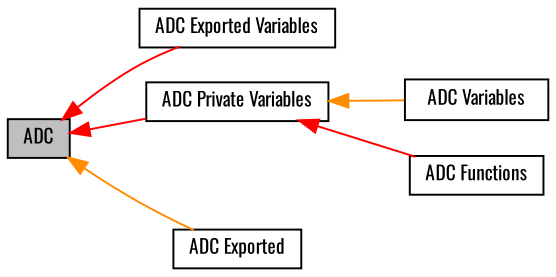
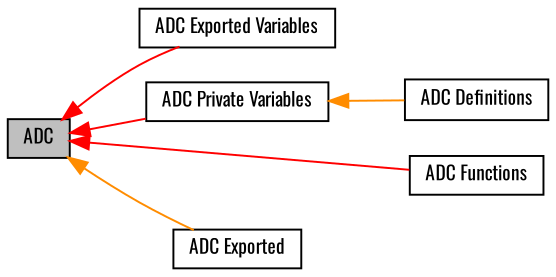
node "ADC Variables": label "ADC Variables" -> "ADC Definitions"
edge "ADC Functions" -> "ADC Private Variables": now "ADC Functions" -> "ADC"
